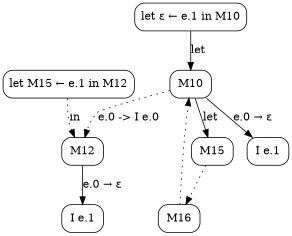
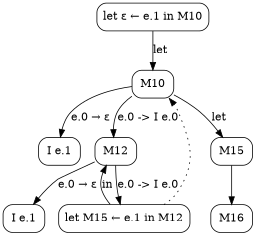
edge "M10" -> "M12": style dotted -> solid
edge "let M15 ← e.1 in M12" -> "M12": style dotted -> solid
edge "M16" -> "M10": now "let M15 ← e.1 in M12" -> "M10"
edge "M12" -> "let M15 ← e.1 in M12": added, label "e.0 -> I e.0"
edge "M15" -> "M16": style dotted -> solid
